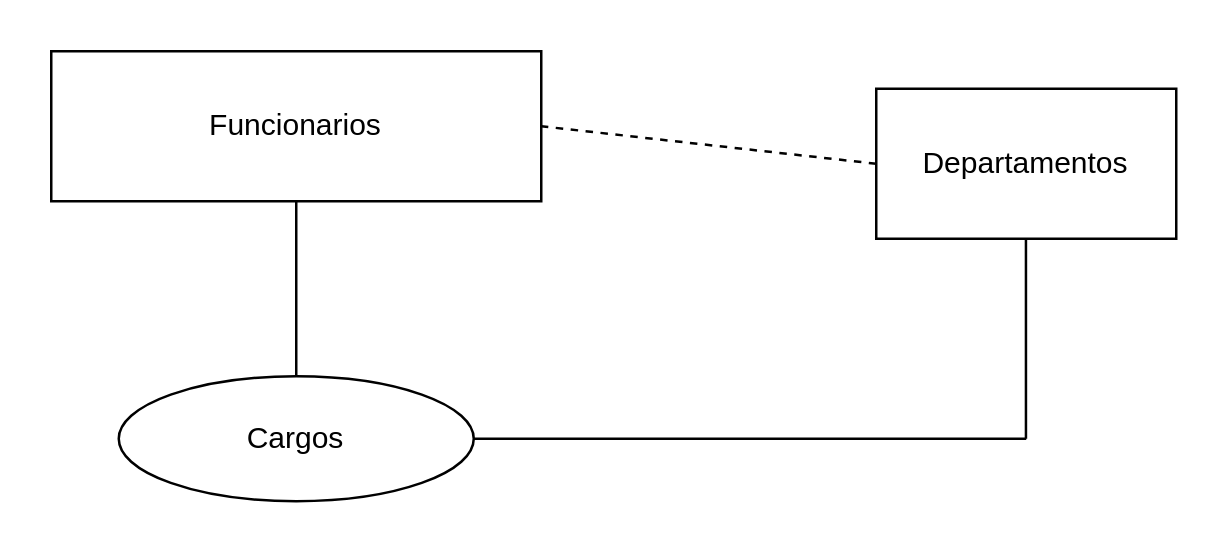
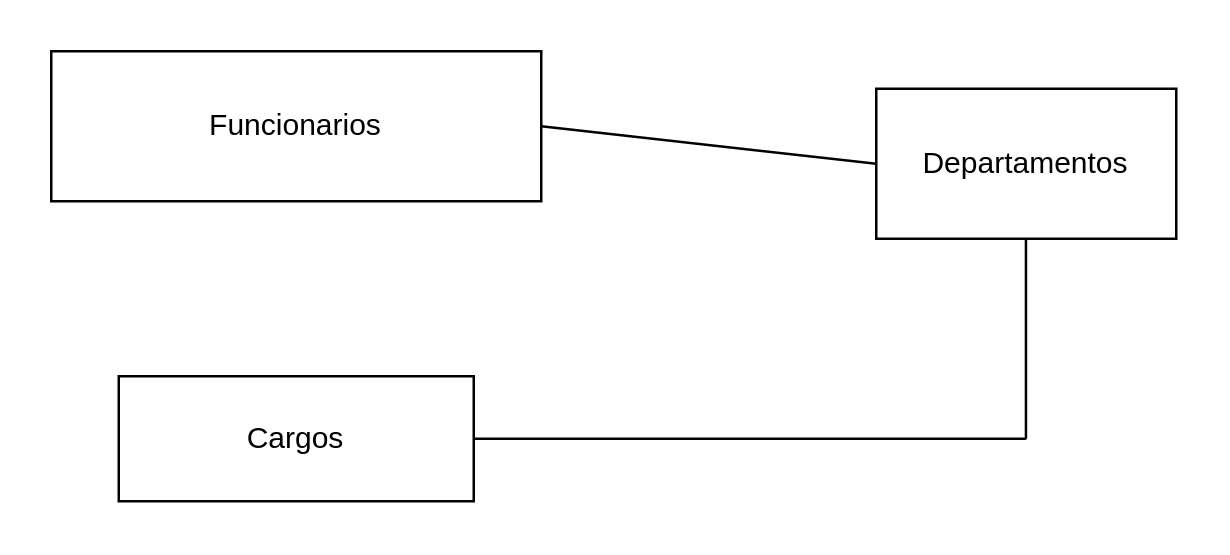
edge "Funcionarios" -- "Departamentos": style dashed -> solid
edge "Funcionarios" -- "Cargos": removed
node "Cargos": shape ellipse -> rectangle
